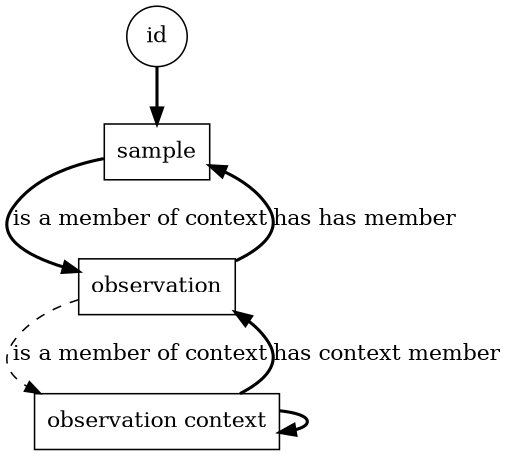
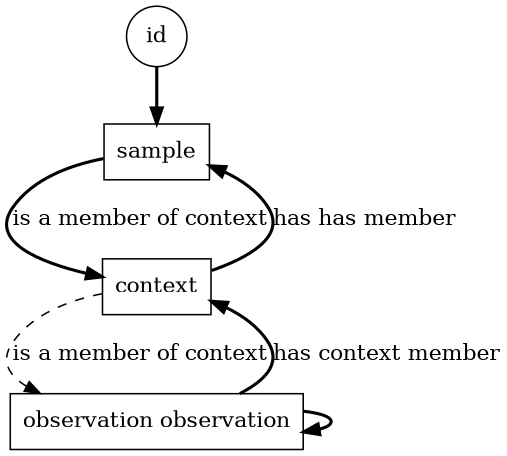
node "observation": label "observation" -> "context"
node "observation context": label "observation context" -> "observation observation"
